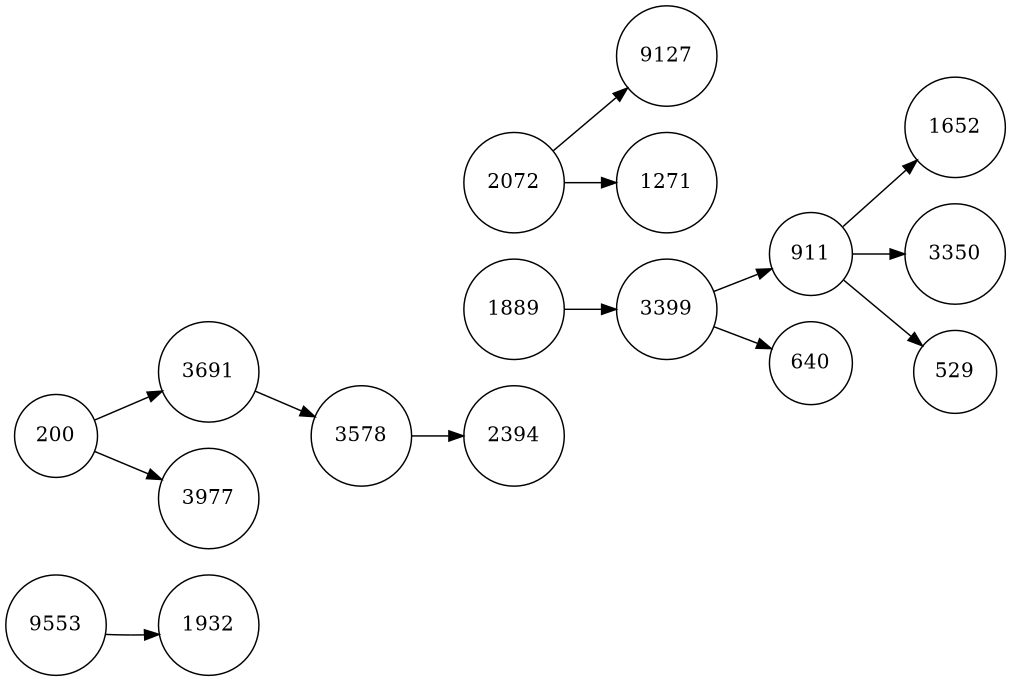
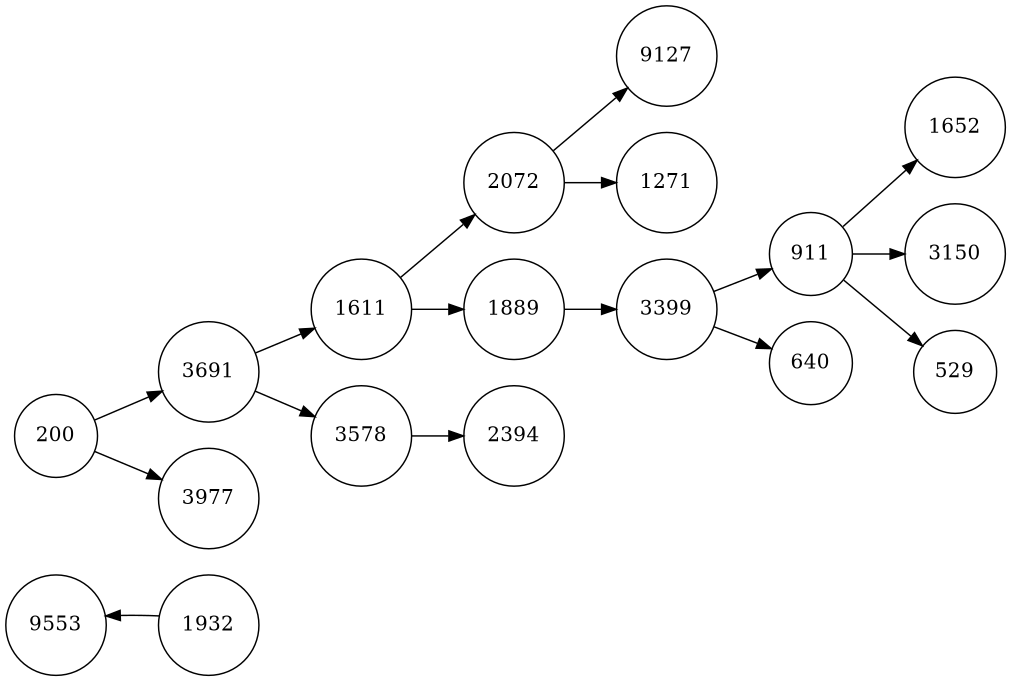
node "3350": label "3350" -> "3150"
node "1611": added
edge "9553" -> "1932": reversed
